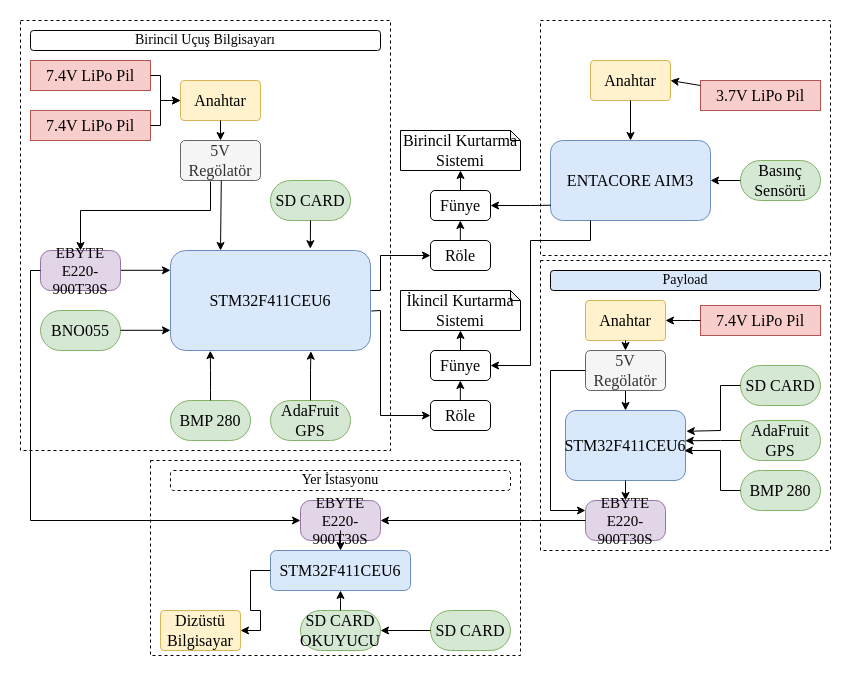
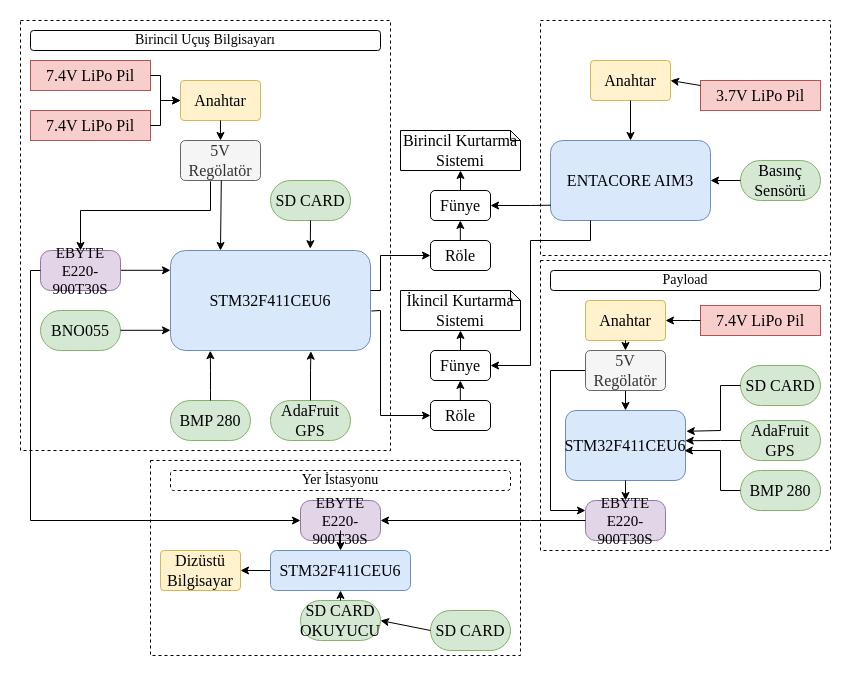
node "Payload": fillcolor #dae8fc -> #ffffff
node "Dizüstü Bilgisayar": moved (201, 631) -> (201, 571)
node "SD CARD OKUYUCU": moved (341, 631) -> (341, 621)
